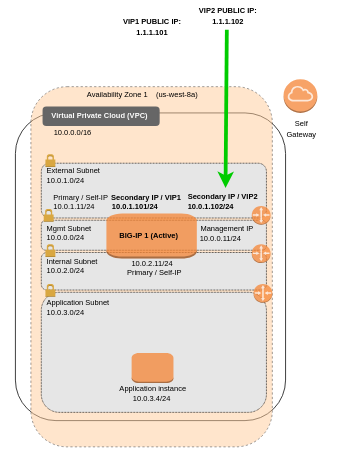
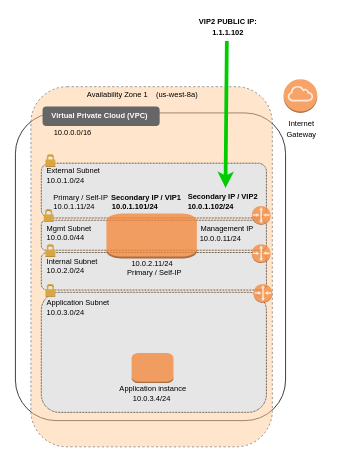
node "VIP2 PUBLIC IP: 1.1.1.102": moved (227, 15) -> (227, 27)
node "VIP1 PUBLIC IP: 1.1.1.101": removed
node "Self Gateway": label "Self Gateway" -> "Internet Gateway"
node "BIG-IP 1 (Active)": removed
node "10.0.0.0/24": label "10.0.0.0/24" -> "10.0.0.0/44"
